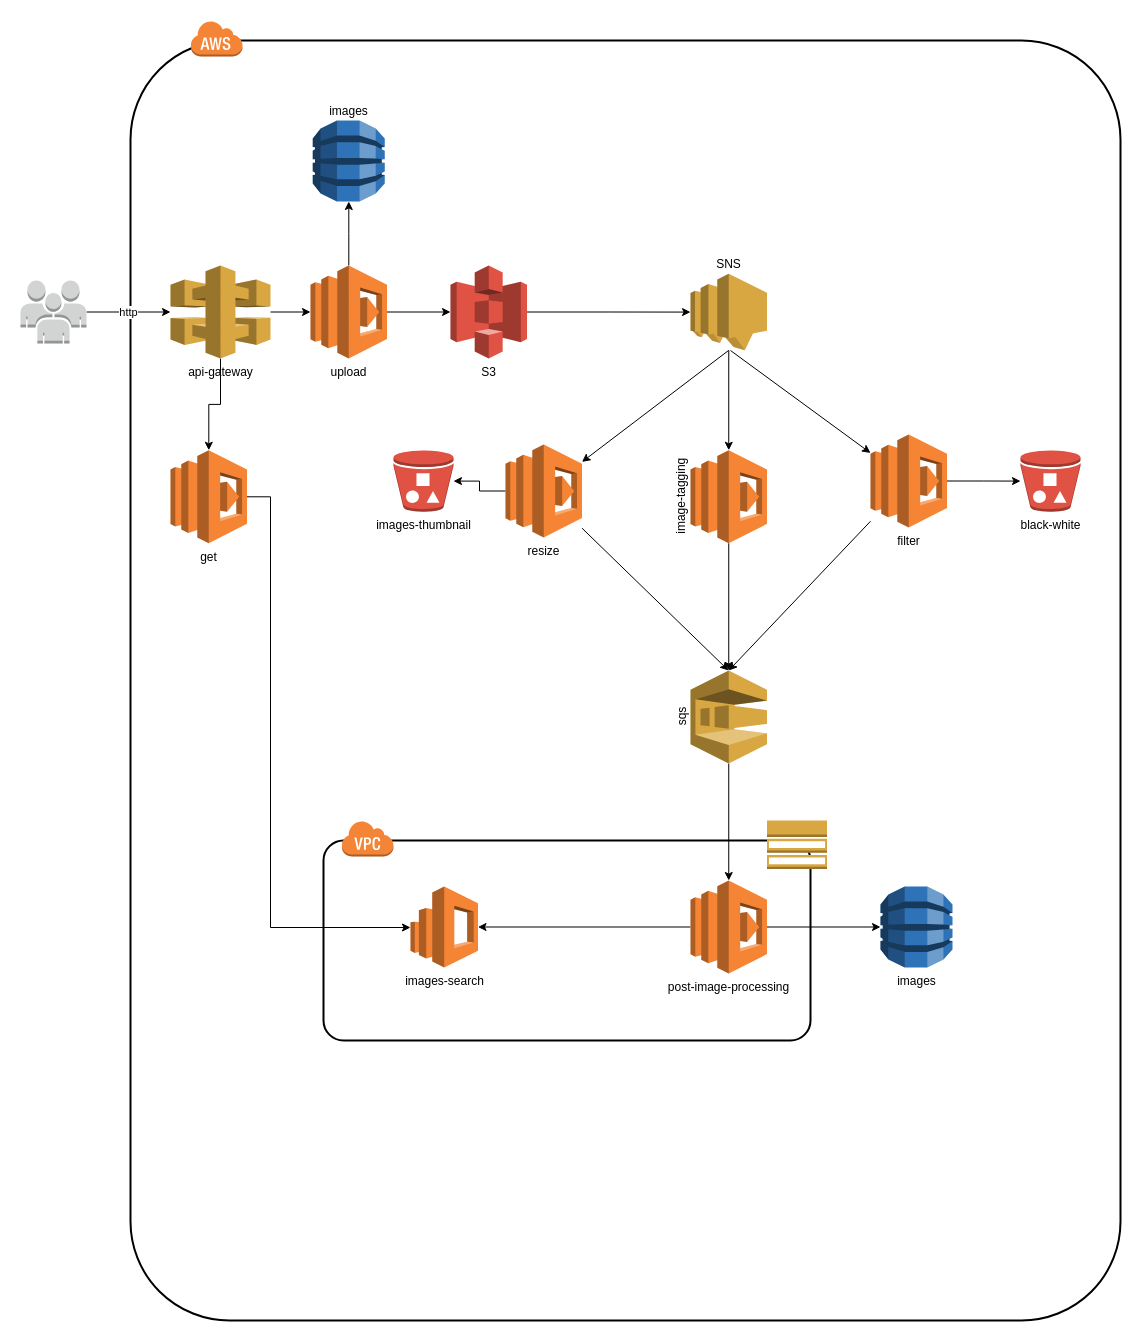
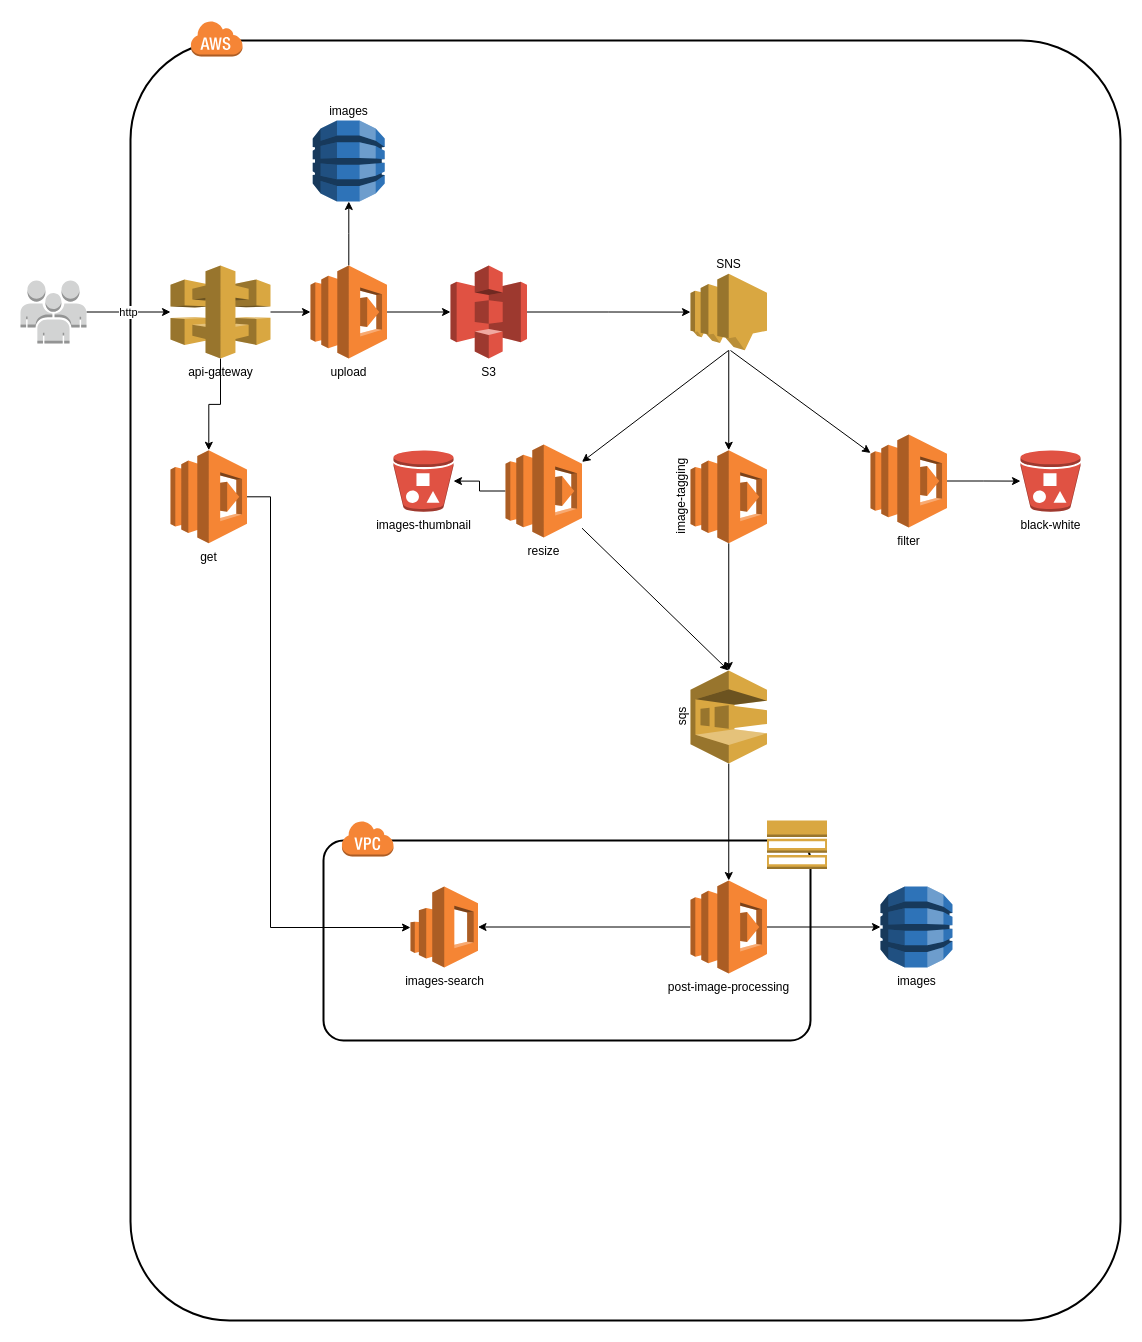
edge "filter" -> "sqs": removed
